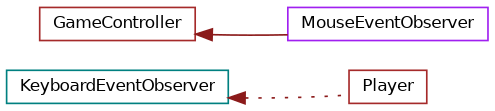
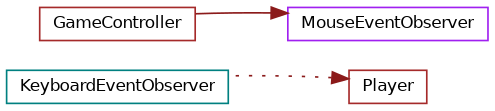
edge "MouseEventObserver" -> "GameController": reversed
edge "Player" -> "KeyboardEventObserver": reversed
